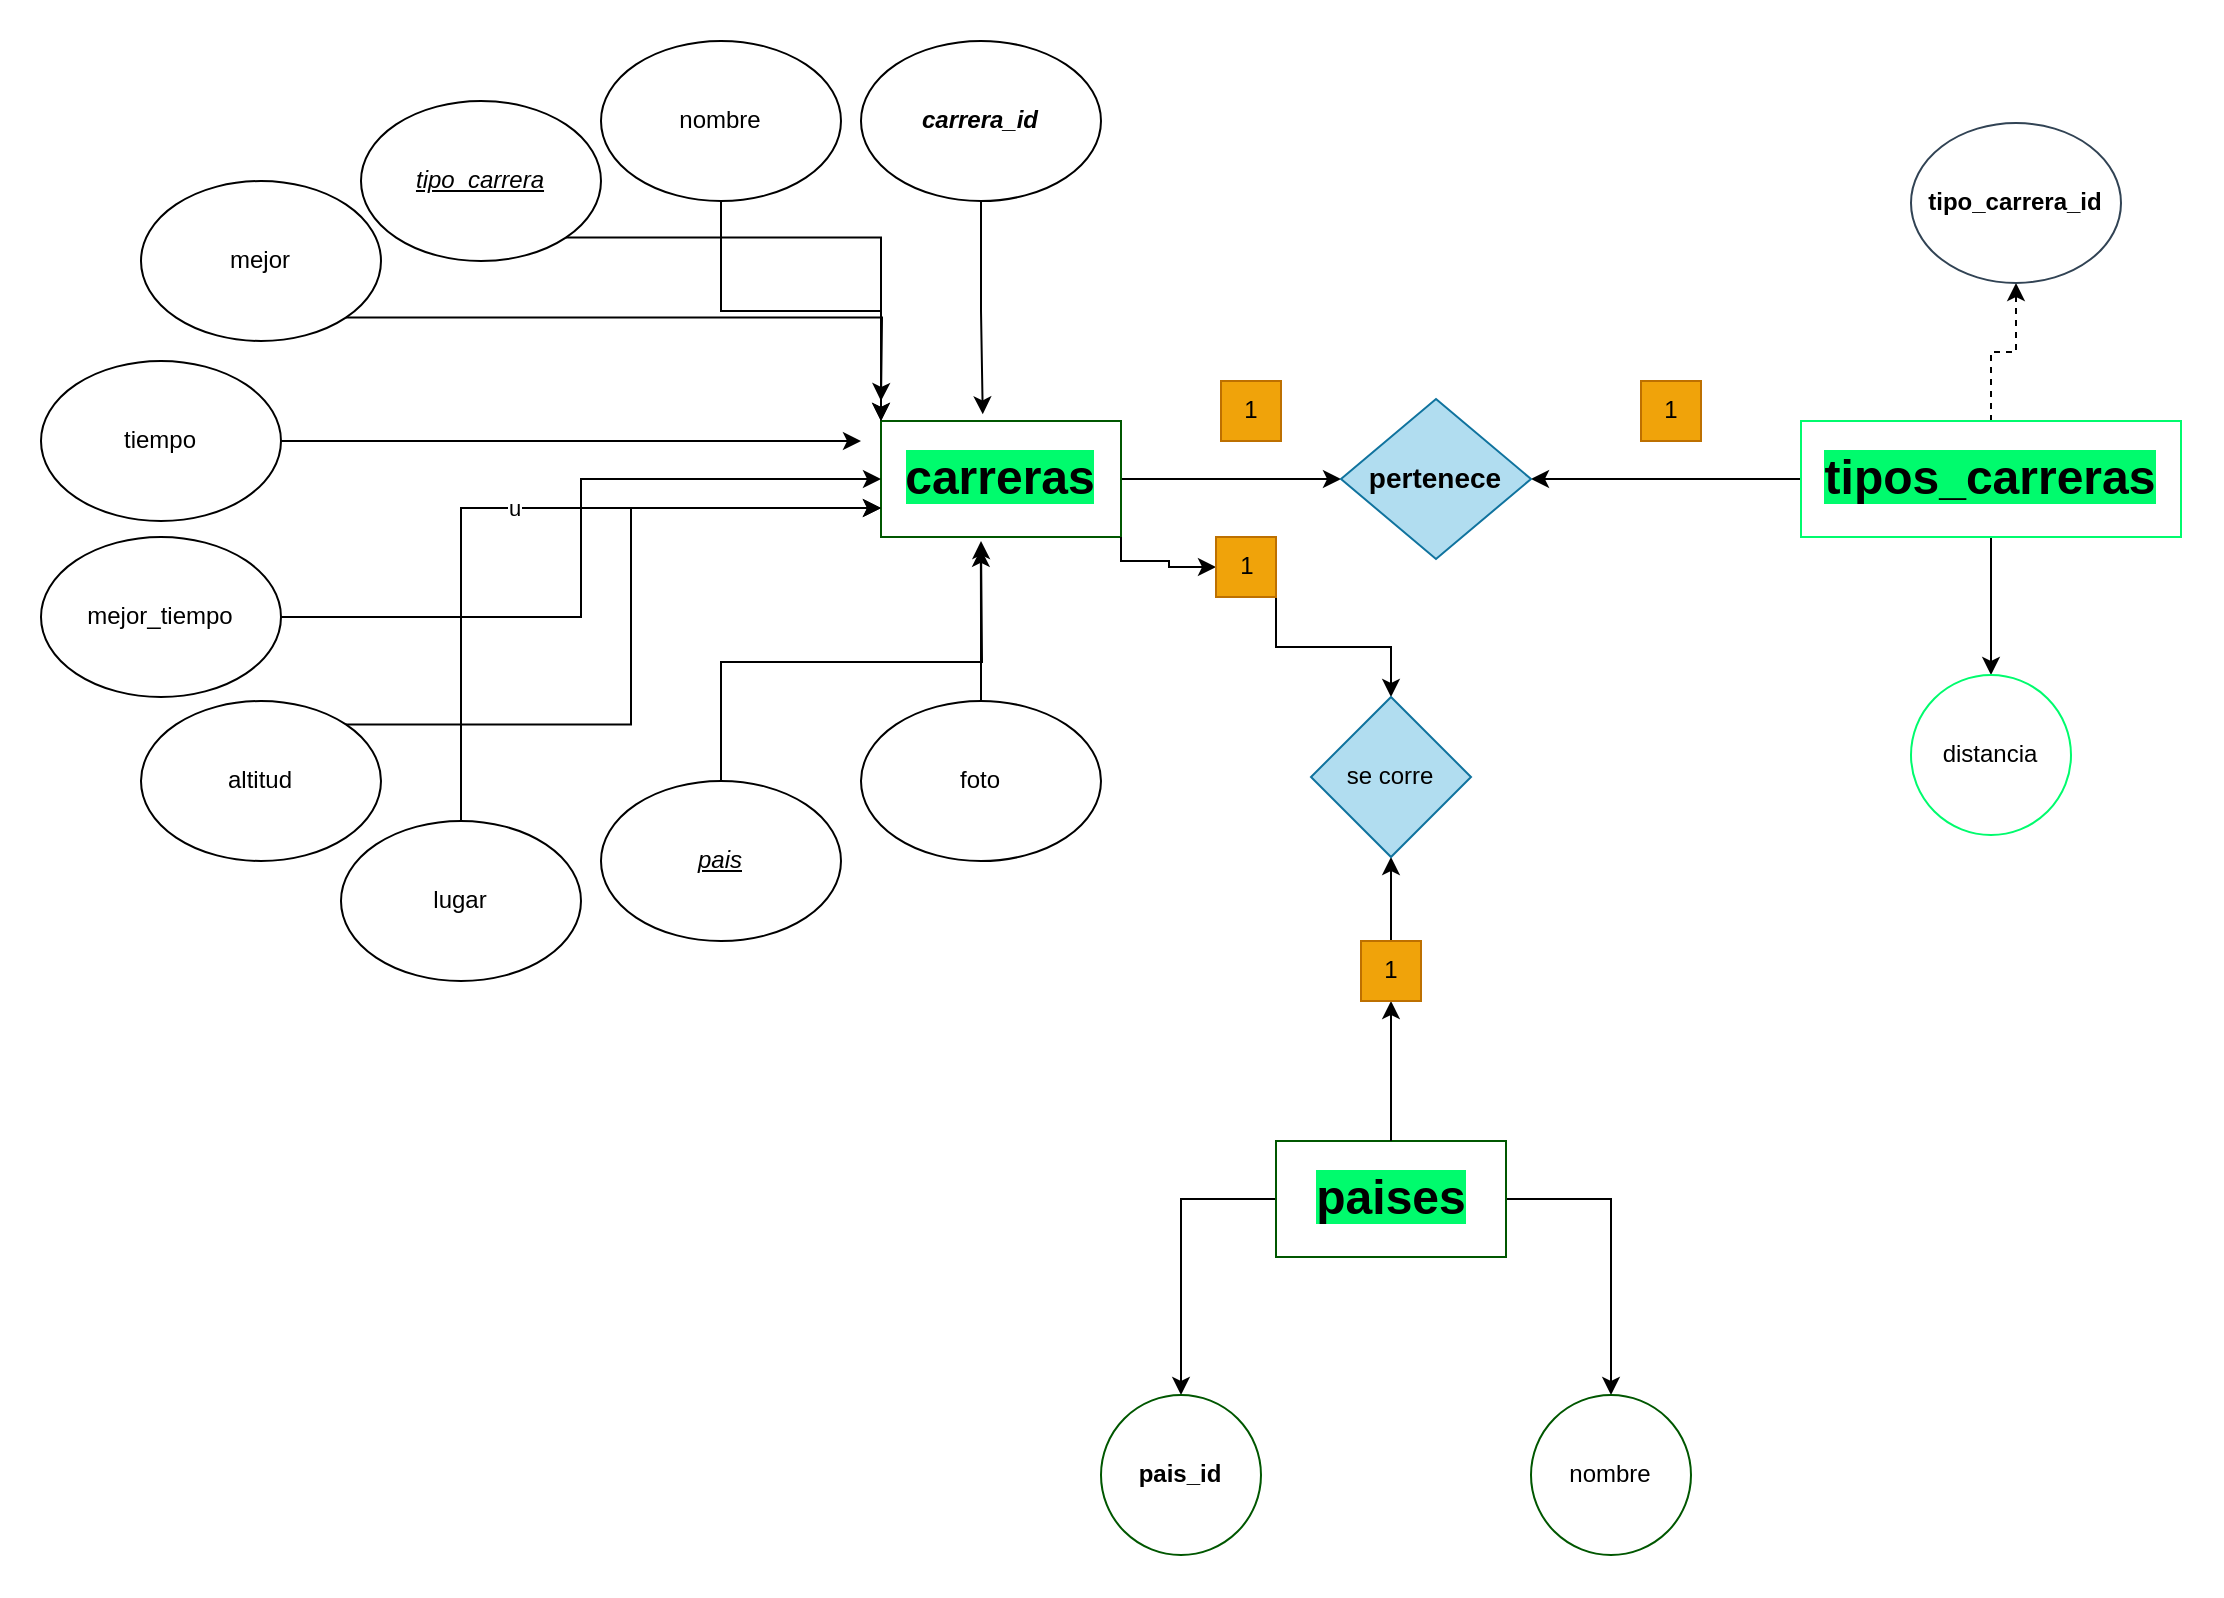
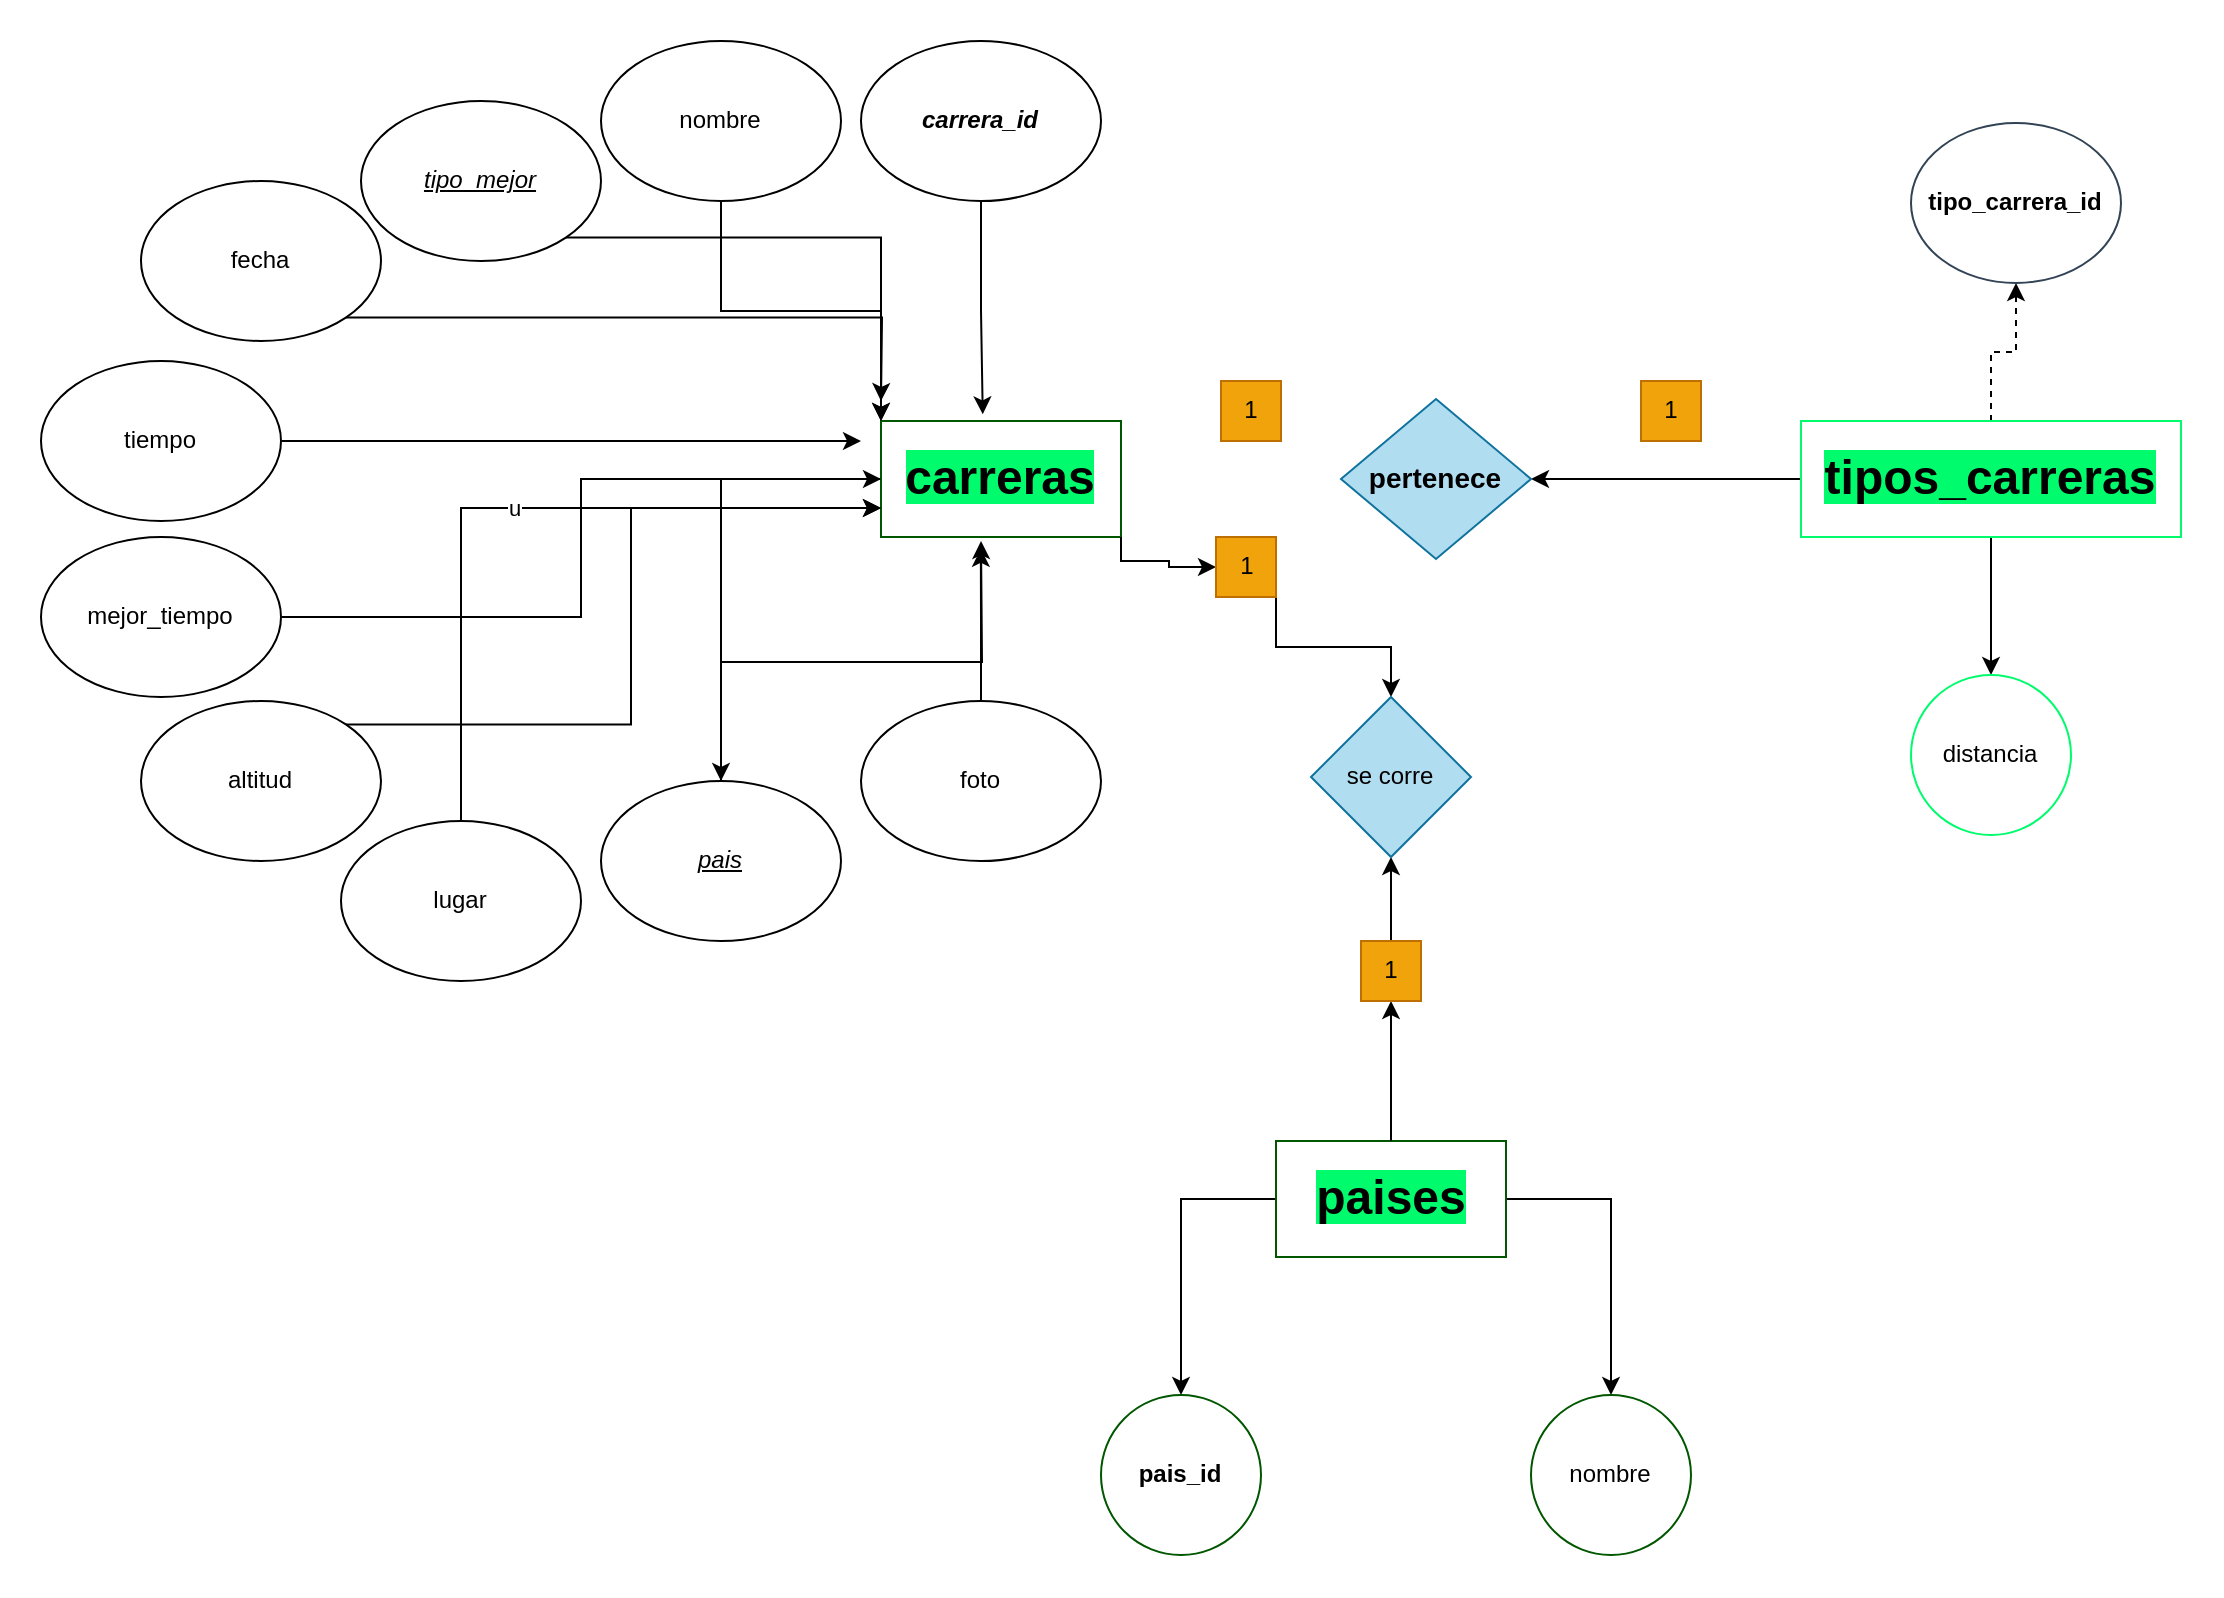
node "tipo_carrera": label "tipo_carrera" -> "tipo_mejor"
node "mejor": label "mejor" -> "fecha"
edge "carreras" -> "pertenece": now "carreras" -> "pais"
